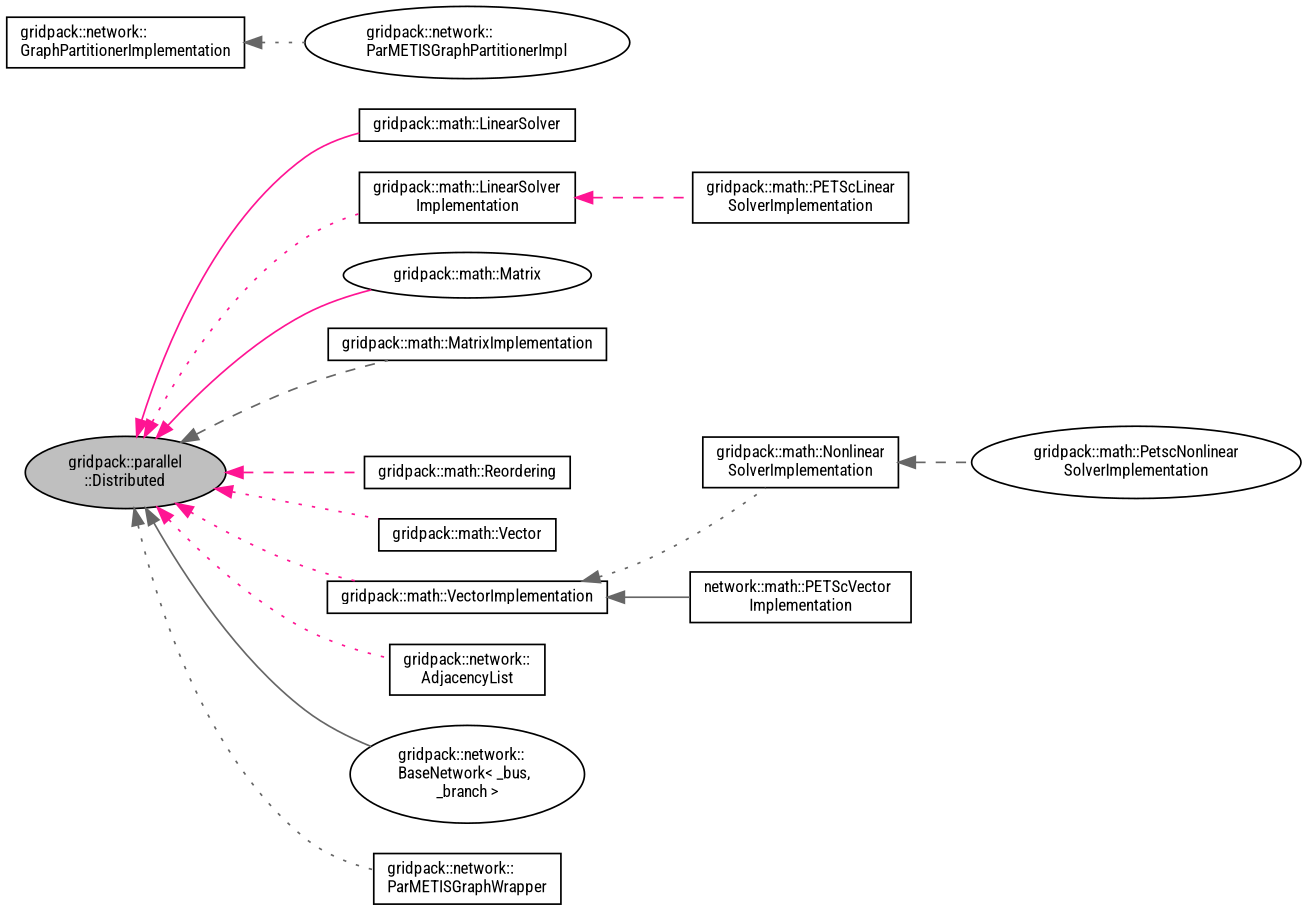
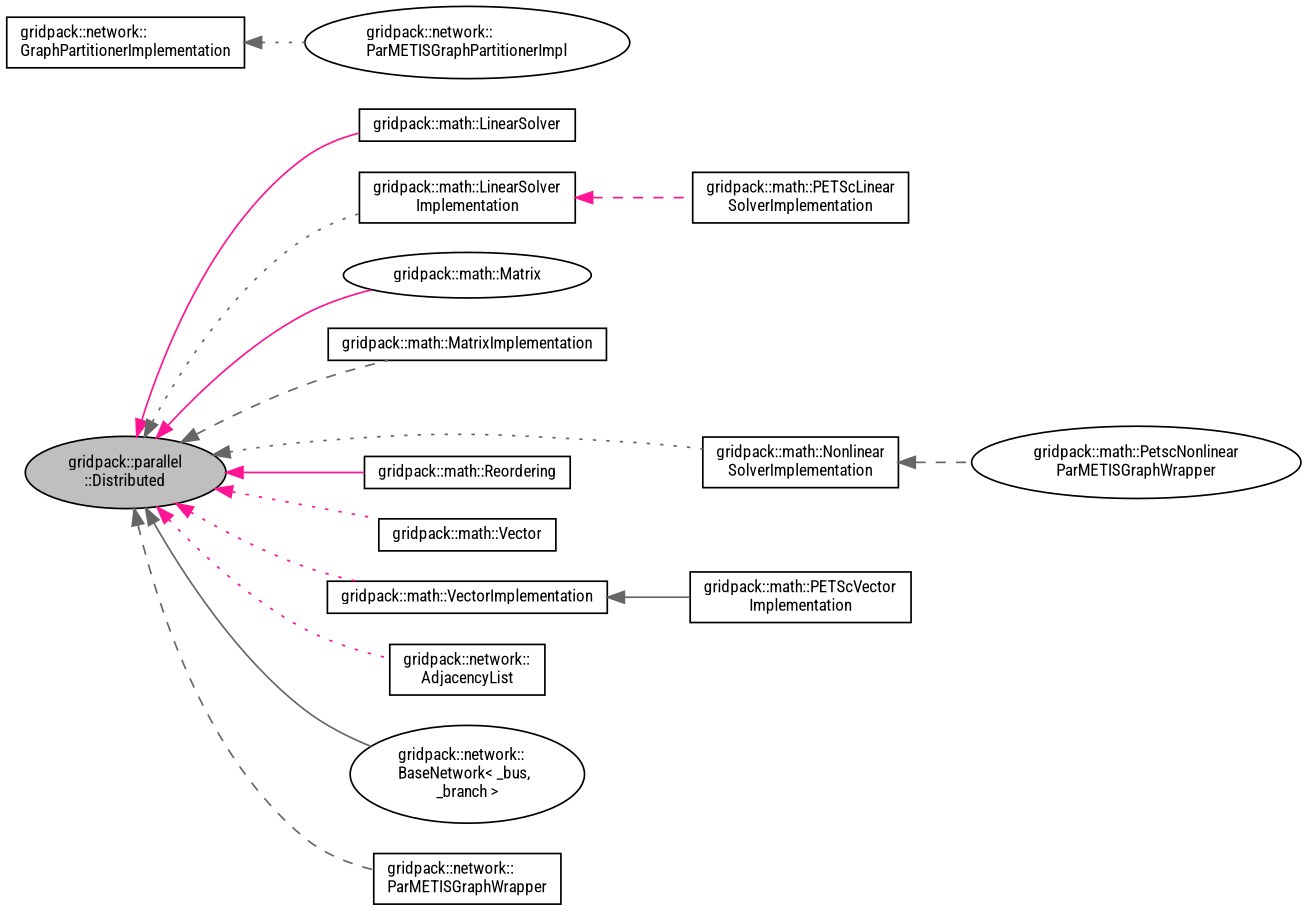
edge "gridpack::math::LinearSolver Implementation" -> "gridpack::parallel ::Distributed": color deeppink -> gray40
node "gridpack::math::PetscNonlinear SolverImplementation": label "gridpack::math::PetscNonlinear SolverImplementation" -> "gridpack::math::PetscNonlinear ParMETISGraphWrapper"
edge "gridpack::math::Reordering" -> "gridpack::parallel ::Distributed": style dashed -> solid
edge "gridpack::math::Nonlinear SolverImplementation" -> "gridpack::math::VectorImplementation": now "gridpack::math::Nonlinear SolverImplementation" -> "gridpack::parallel ::Distributed"
node "network::math::PETScVector Implementation": label "network::math::PETScVector Implementation" -> "gridpack::math::PETScVector Implementation"
edge "gridpack::network:: ParMETISGraphWrapper" -> "gridpack::parallel ::Distributed": style dotted -> dashed
